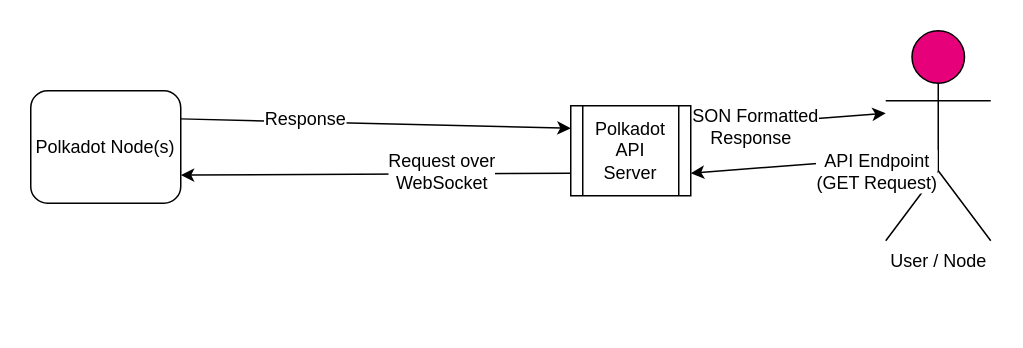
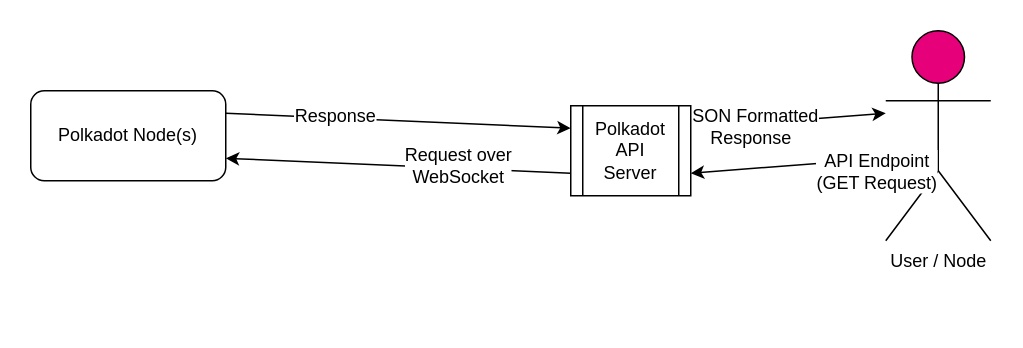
node "Polkadot Node(s)": size 150x113 -> 195x90
